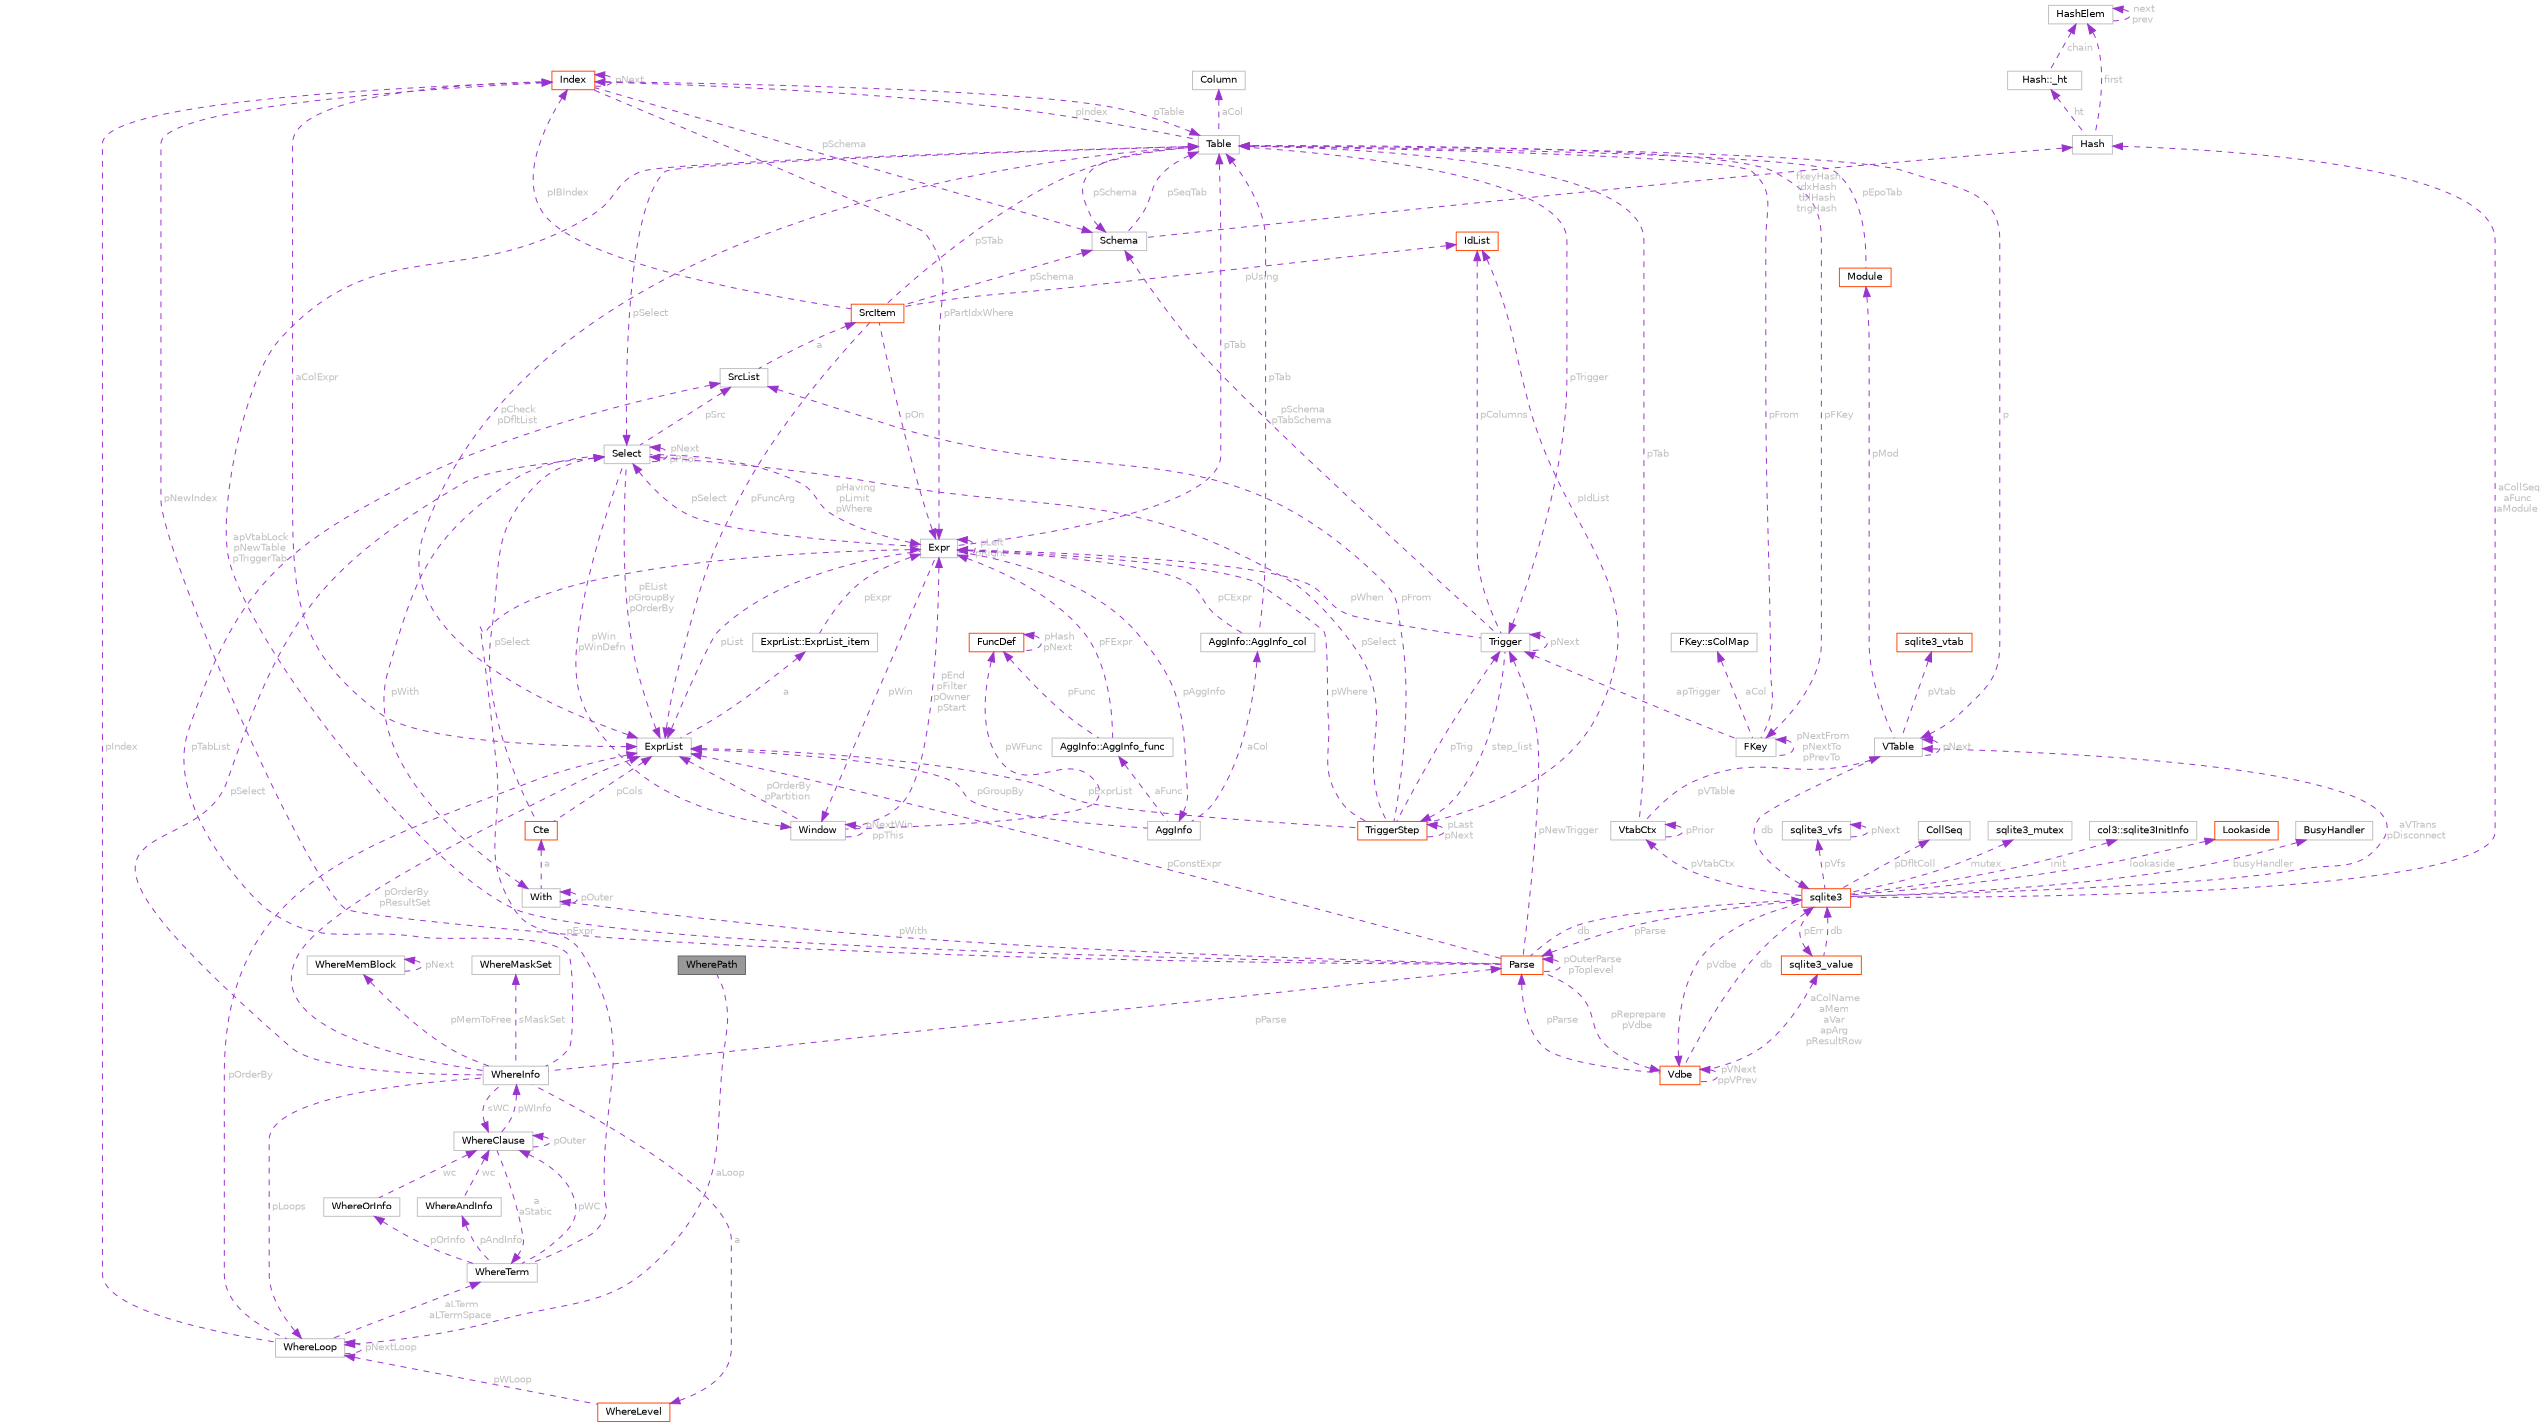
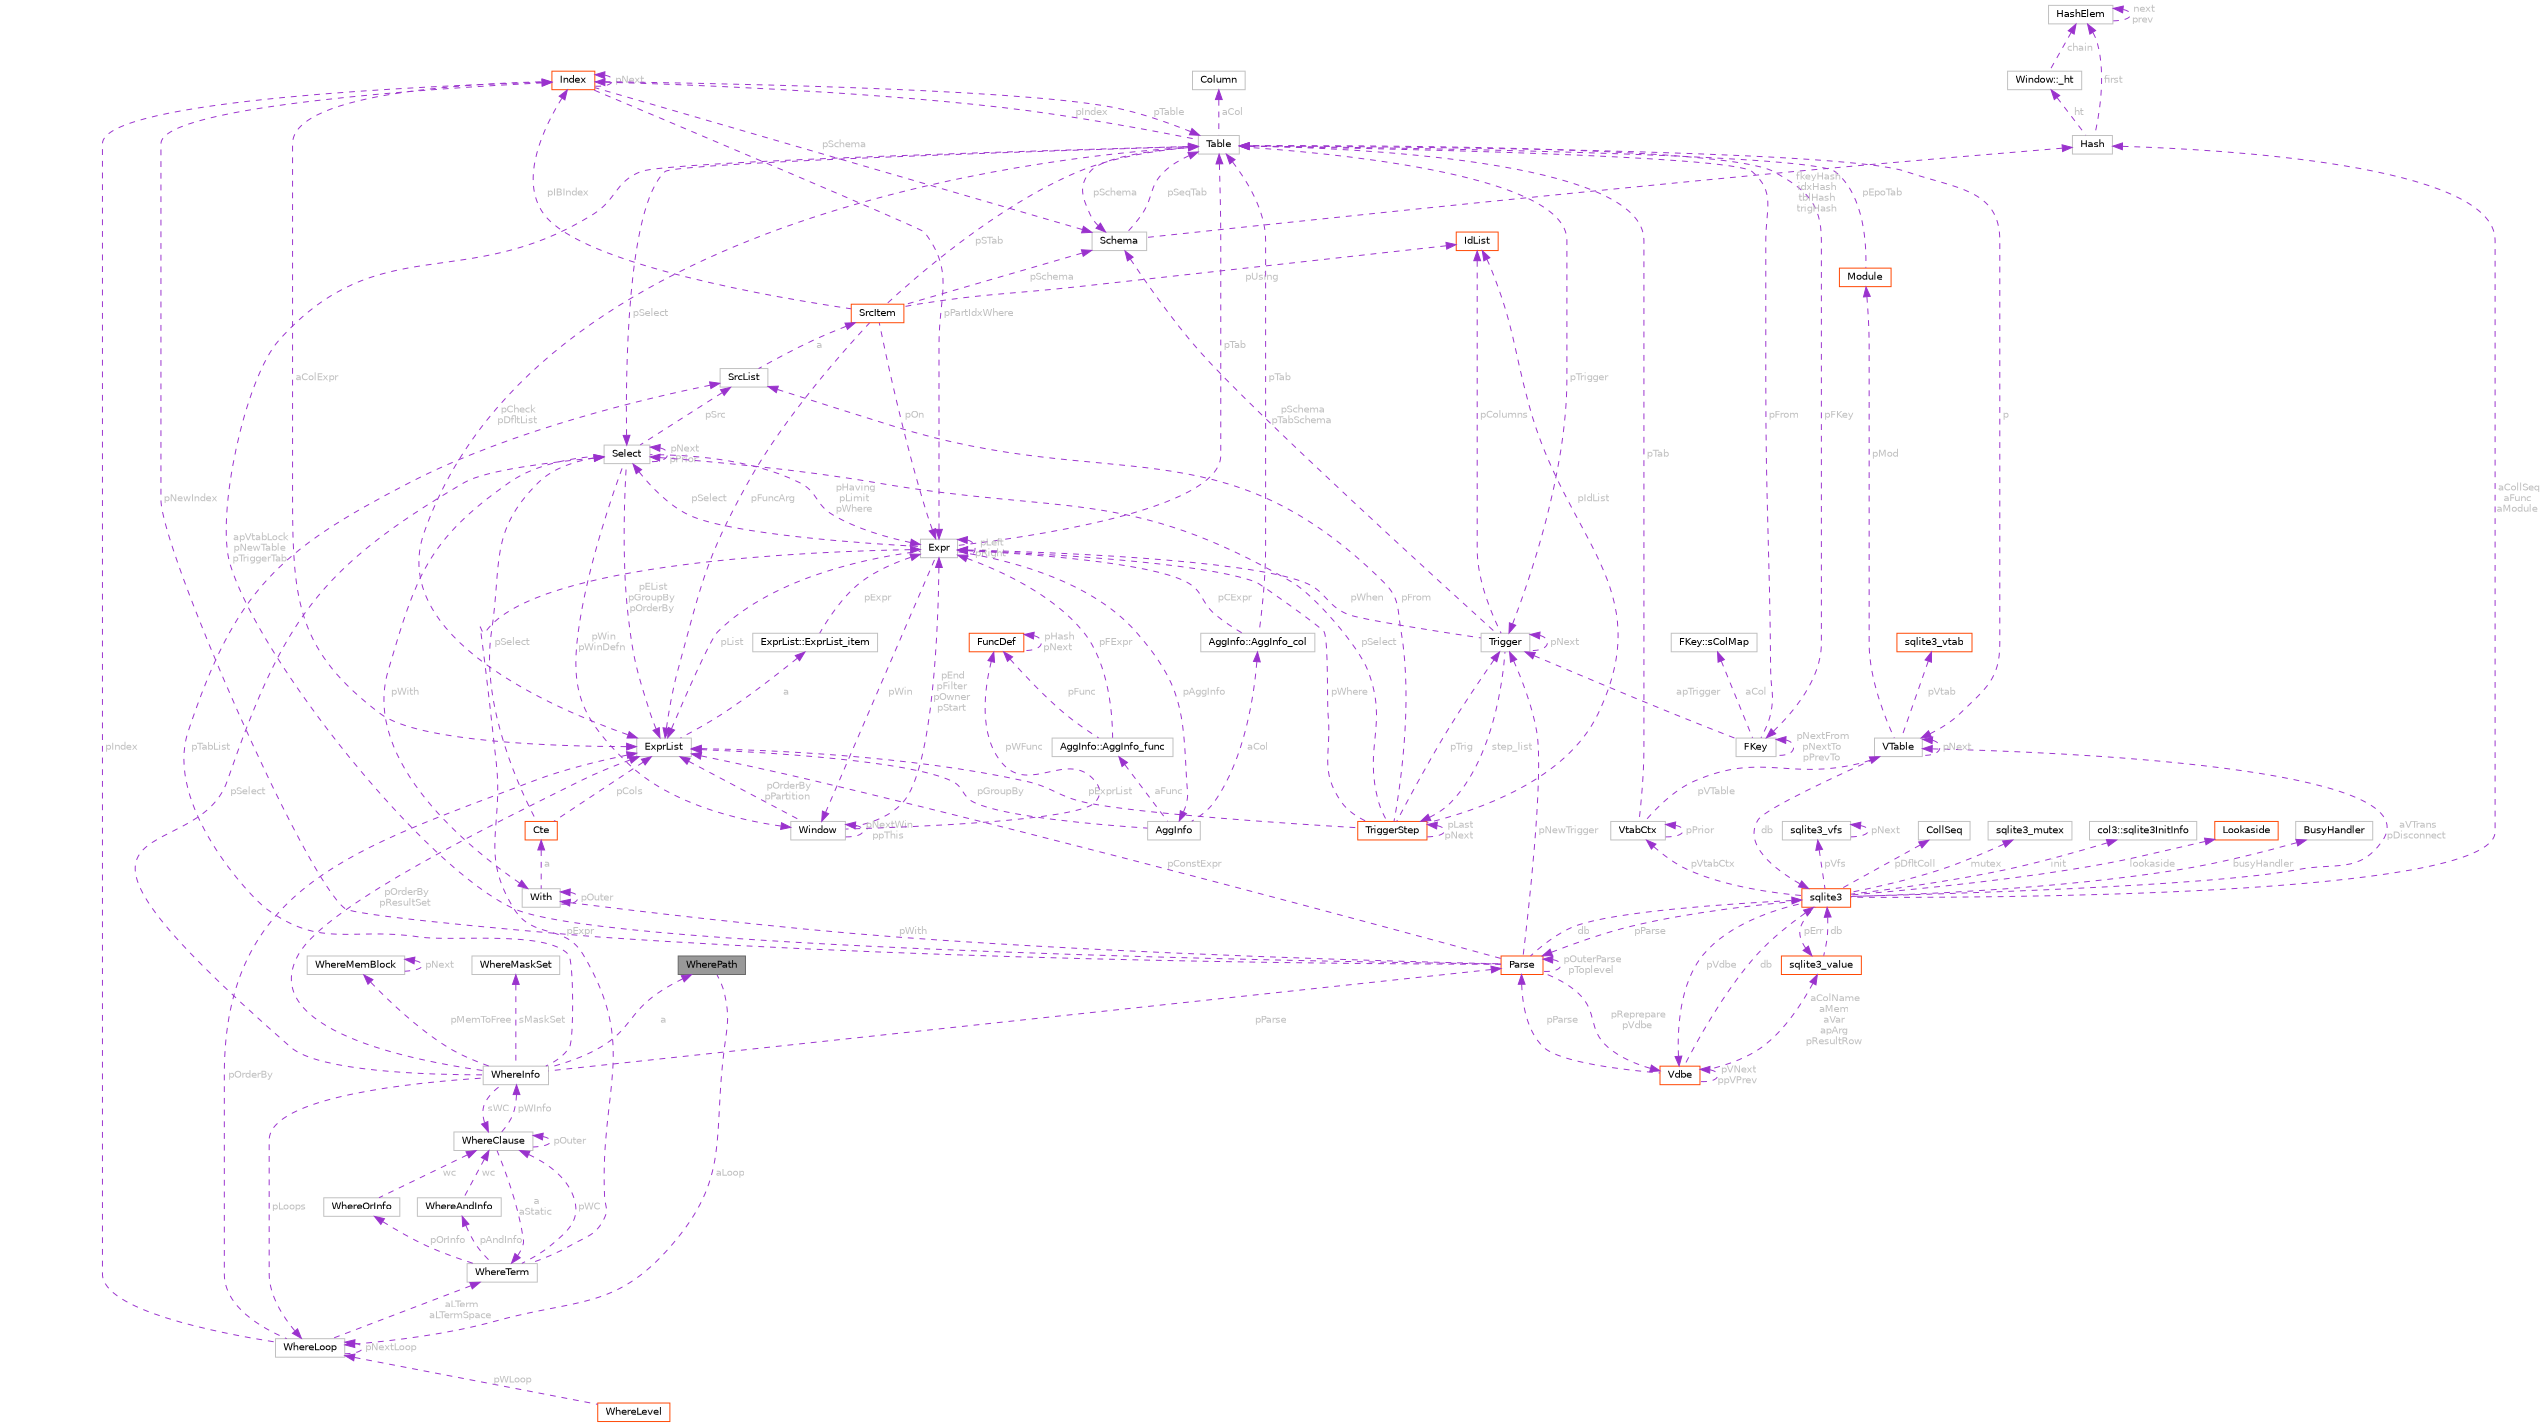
node "Hash::_ht": label "Hash::_ht" -> "Window::_ht"
edge "WhereInfo" -> "WhereLevel": now "WhereInfo" -> "WherePath"
